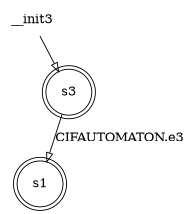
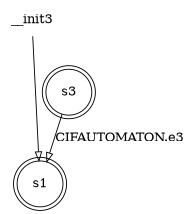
edge "__init3" -> "s3": now "__init3" -> "s1"
